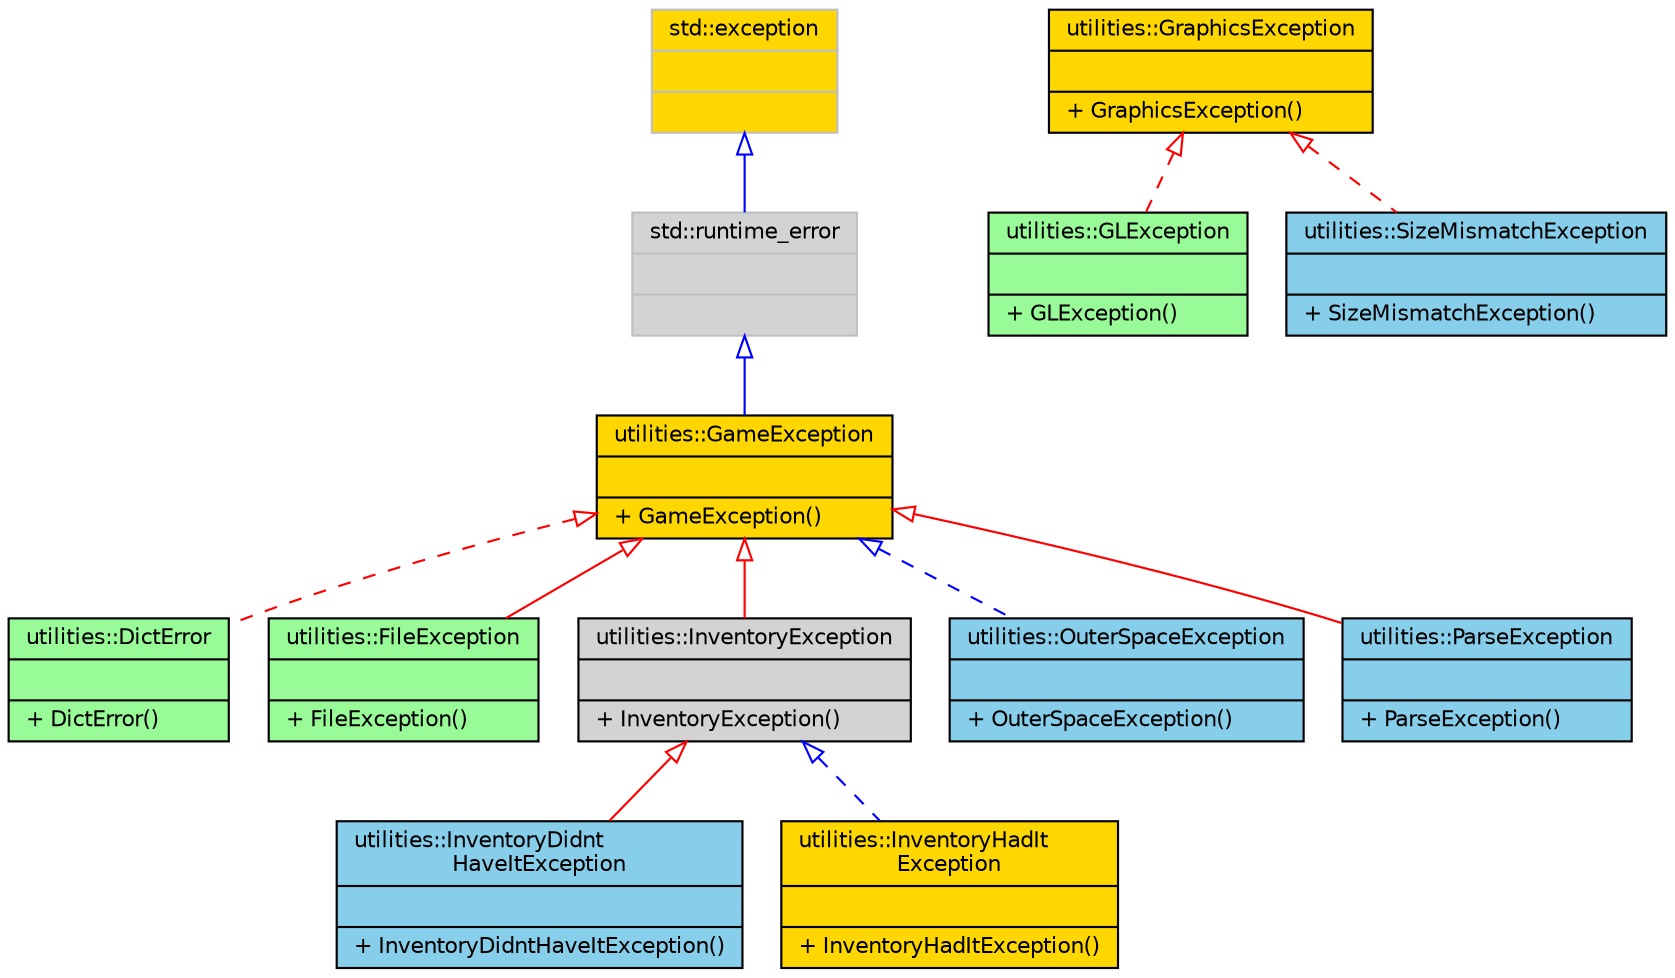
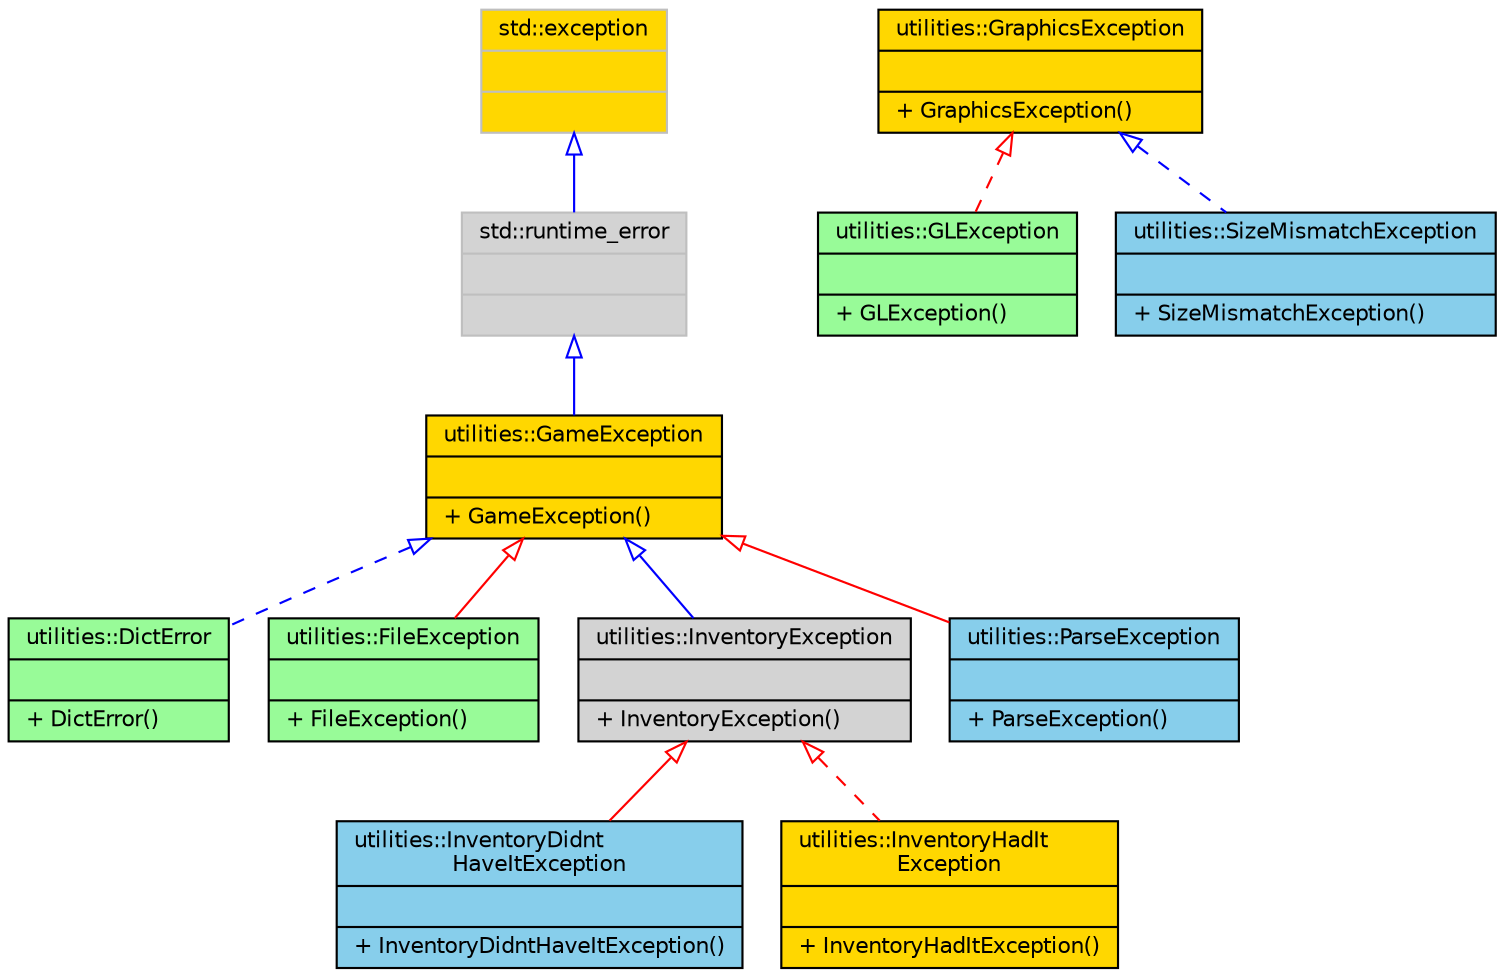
edge "utilities::SizeMismatchException" -> "utilities::GraphicsException": color red -> blue
edge "utilities::DictError" -> "utilities::GameException": color red -> blue
edge "utilities::InventoryException" -> "utilities::GameException": color red -> blue
node "utilities::OuterSpaceException": removed
edge "utilities::InventoryHadIt" -> "utilities::InventoryException": color blue -> red
